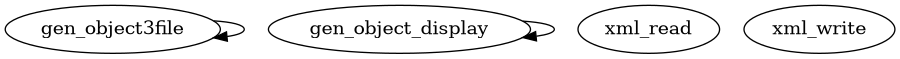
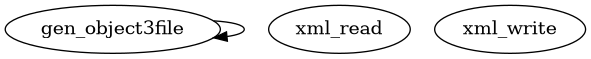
node "gen_object_display": removed
